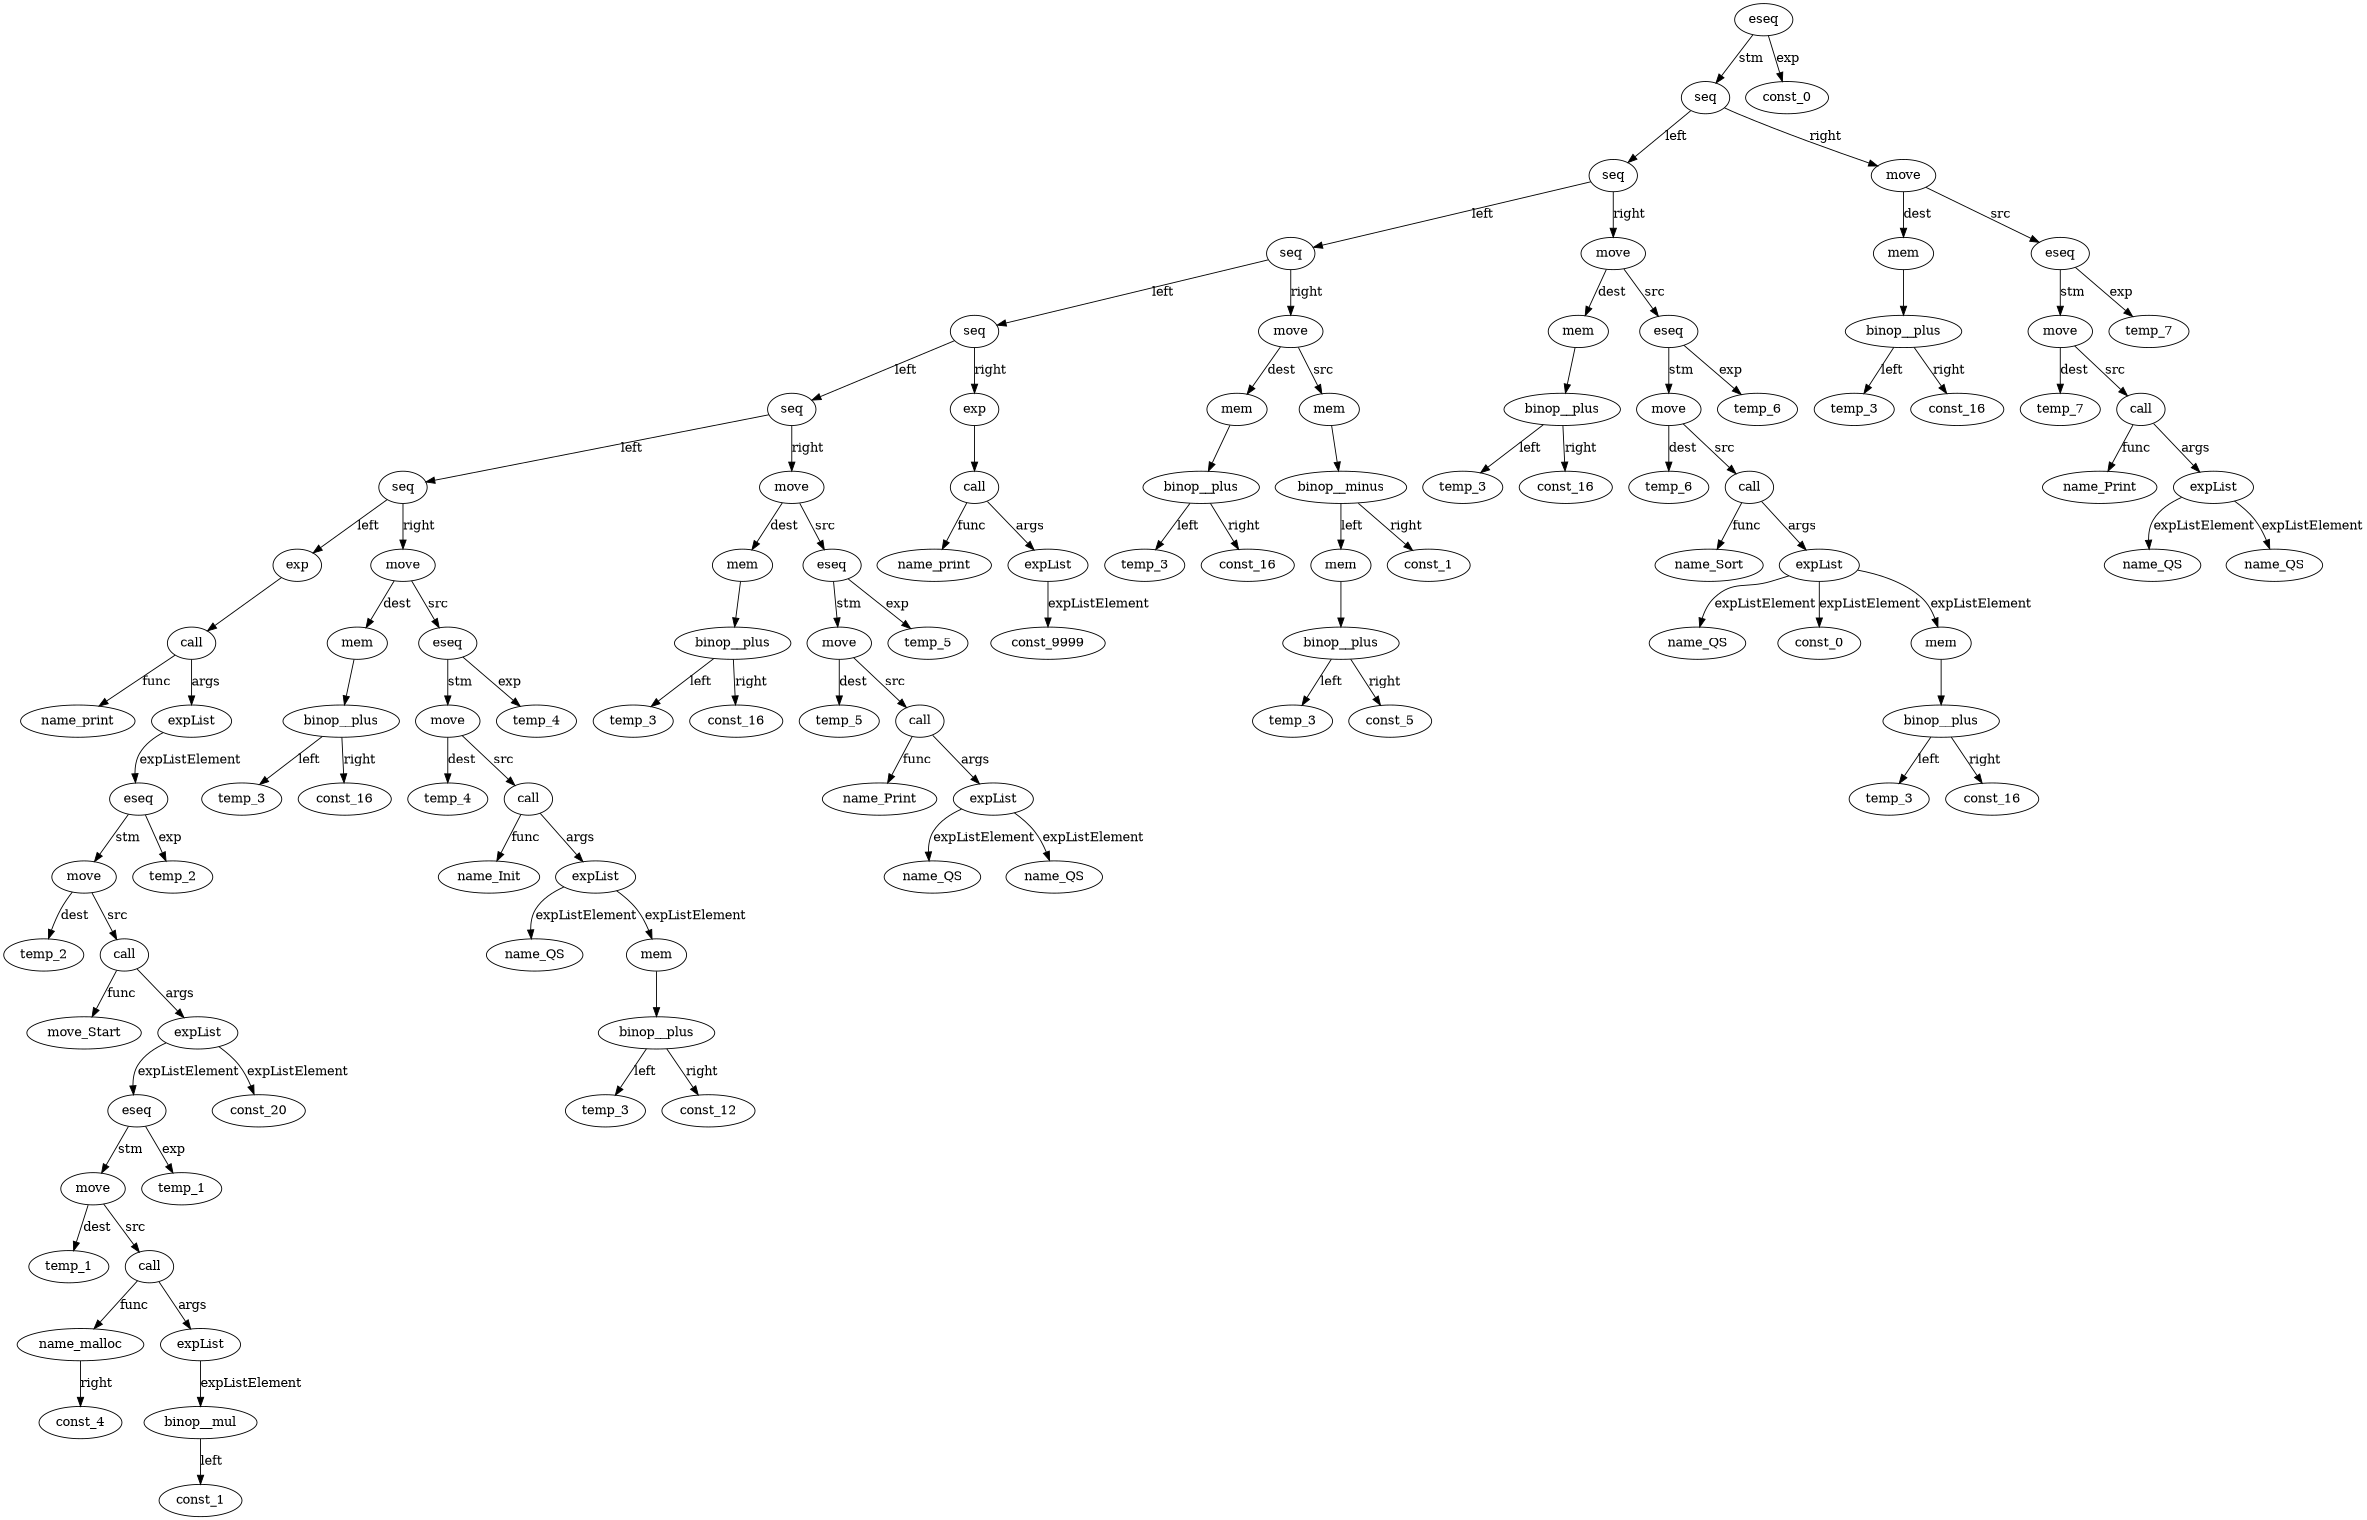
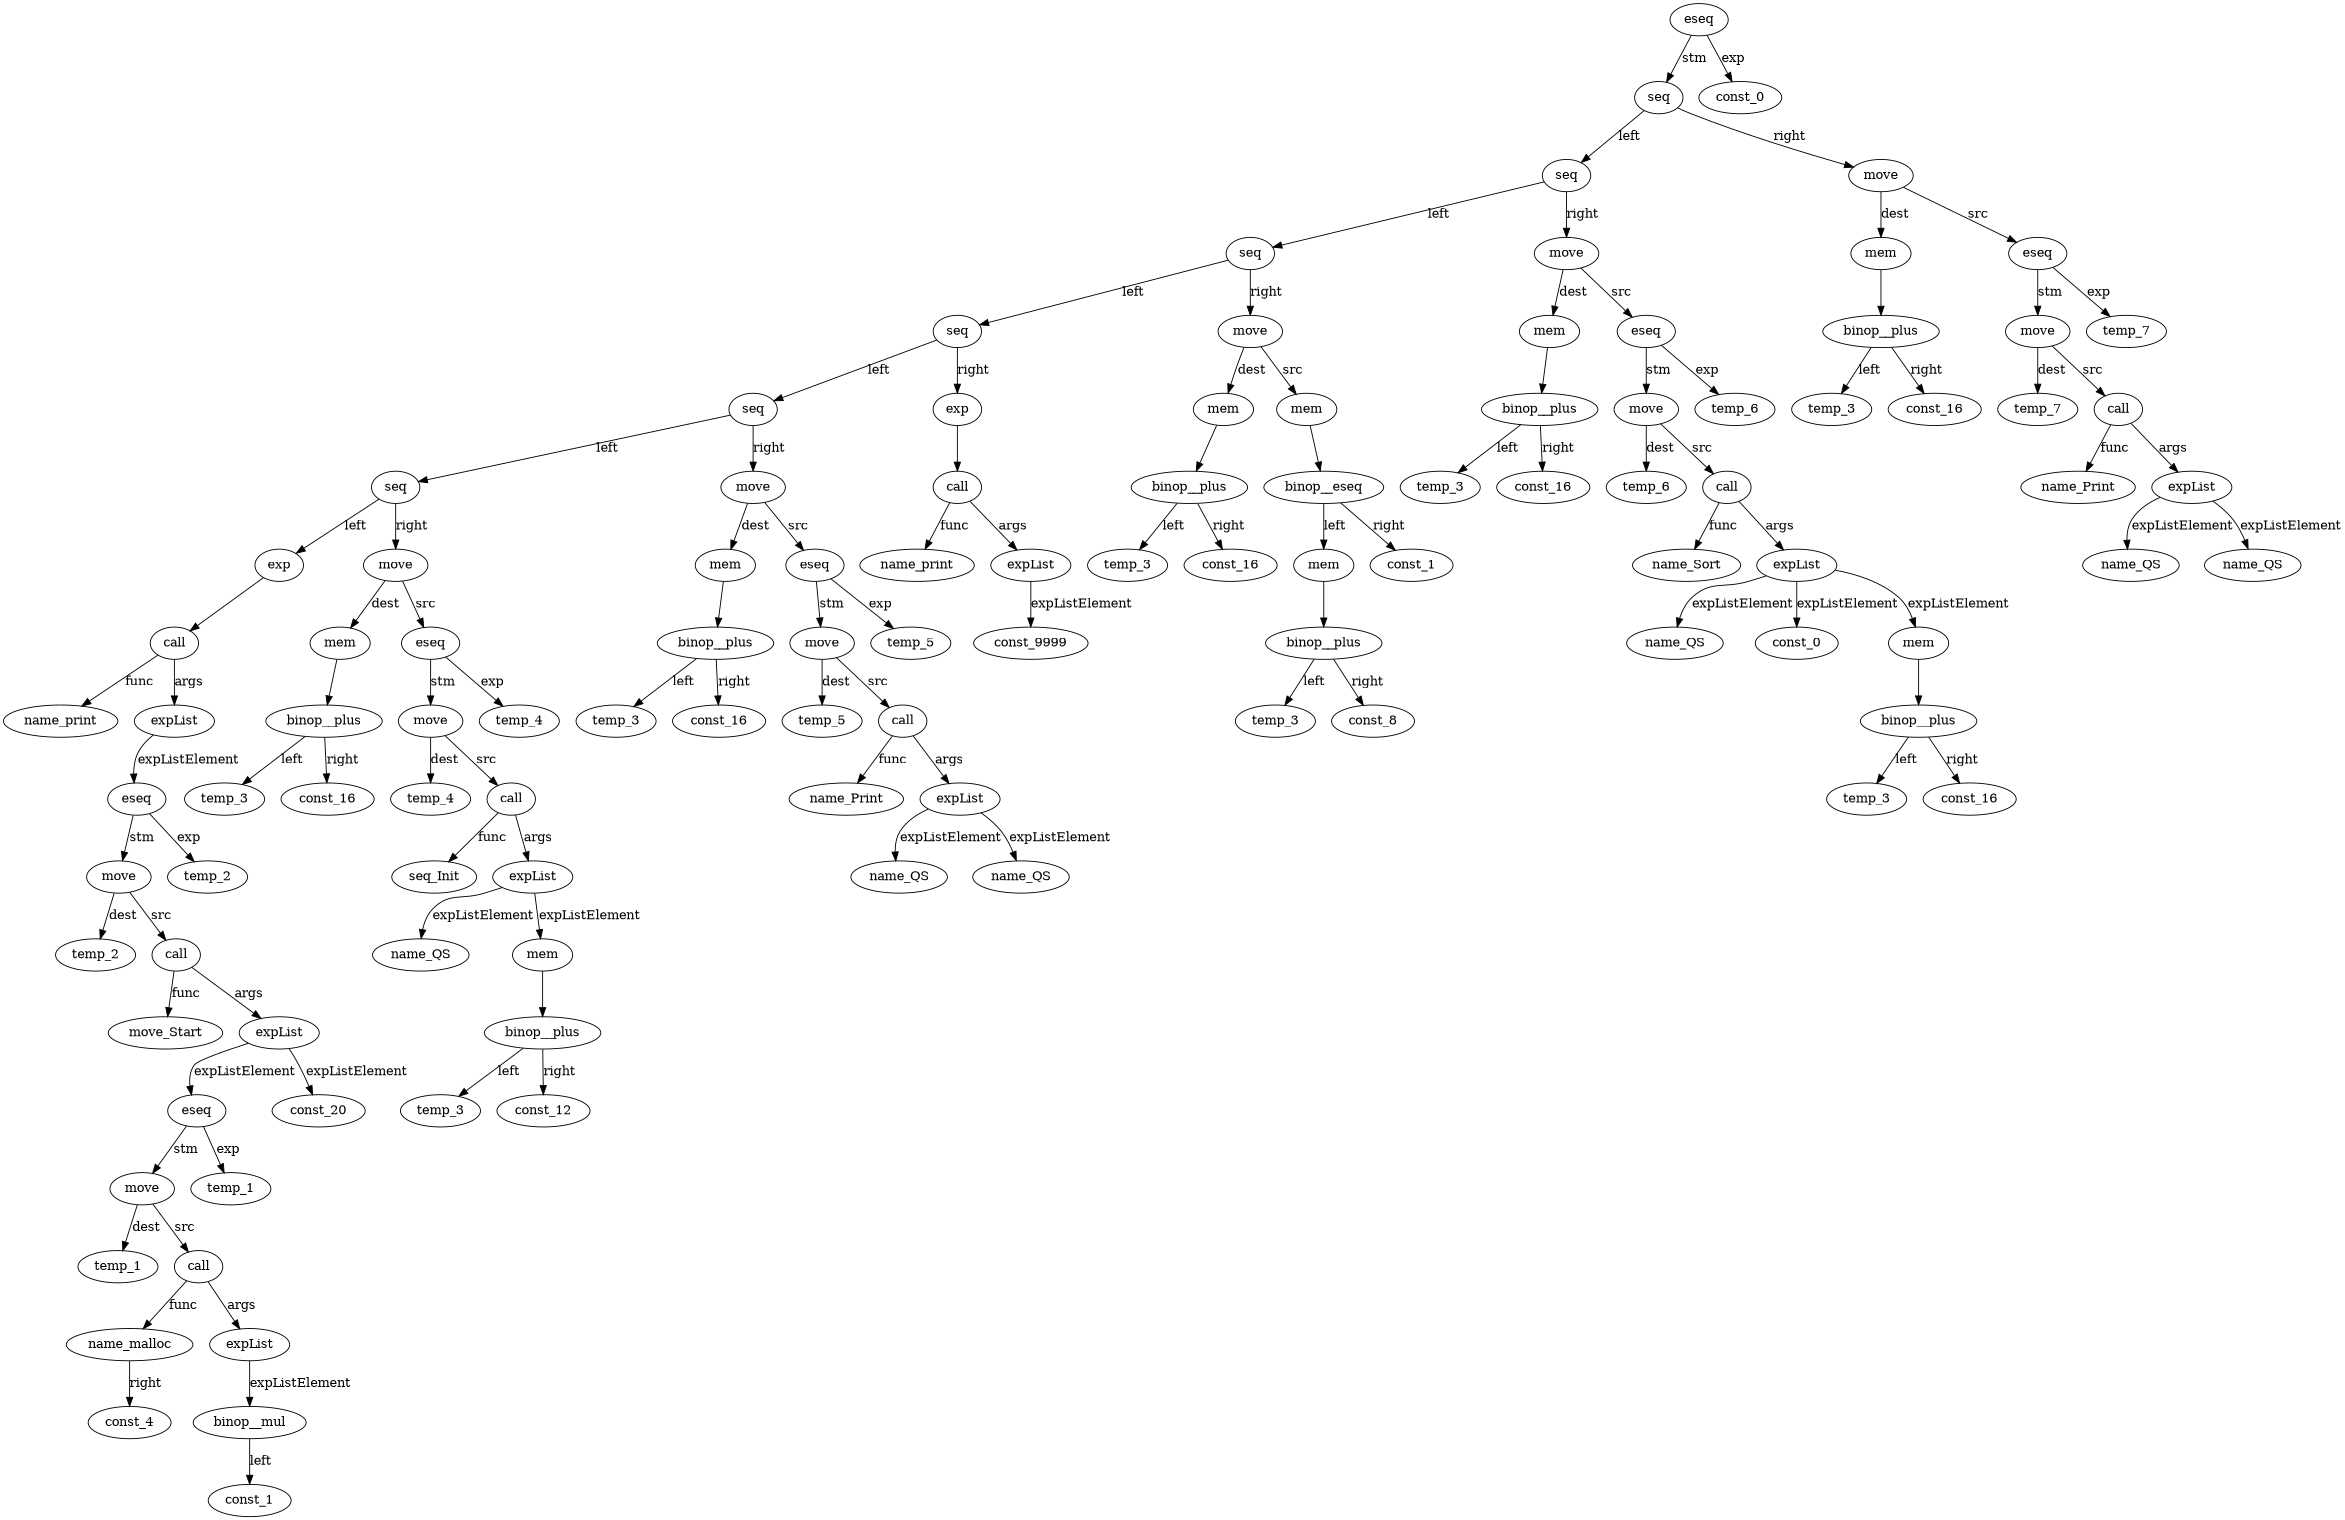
node "binop__minus": label "binop__minus" -> "binop__eseq"
node "const_5": label "const_5" -> "const_8"
node "name_Init": label "name_Init" -> "seq_Init"
